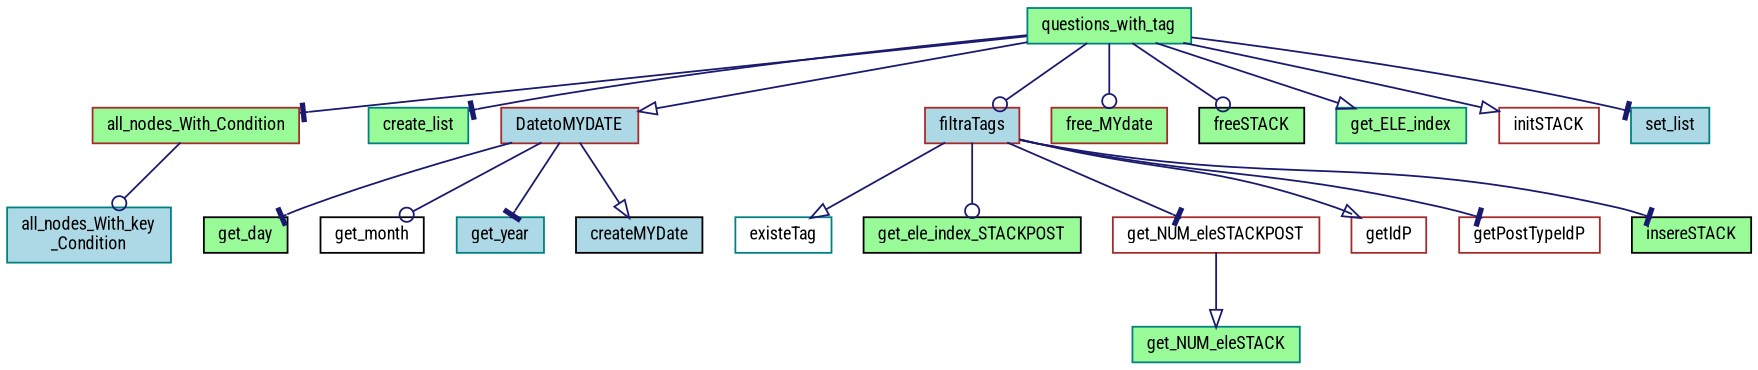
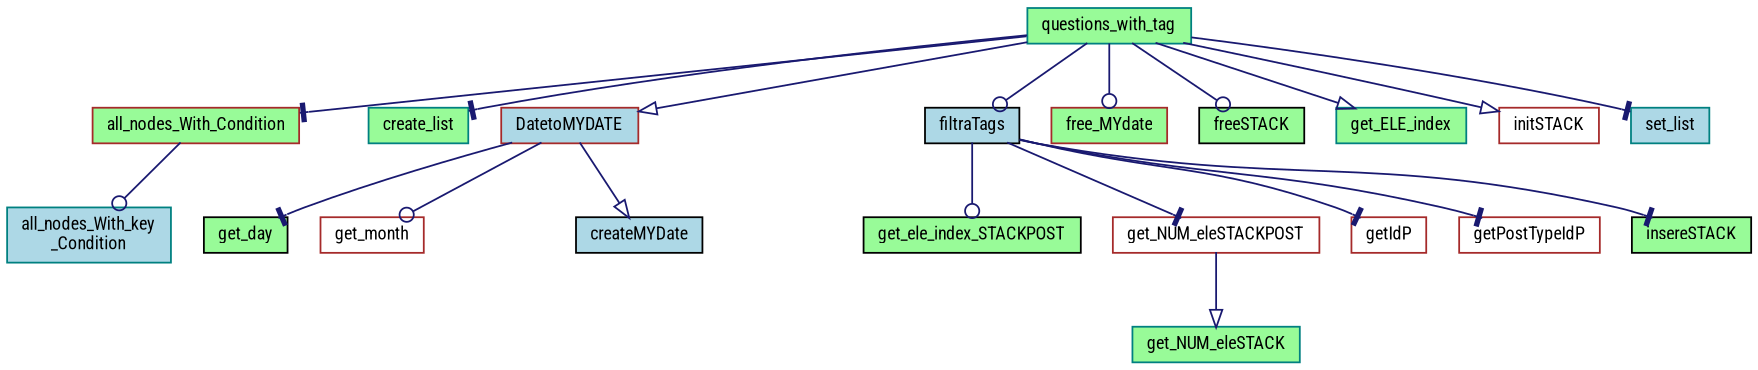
node "filtraTags": color brown -> black
edge "filtraTags" -> "getIdP": arrowhead onormal -> tee
node "get_month": color black -> brown
node "get_year": removed
node "existeTag": removed
